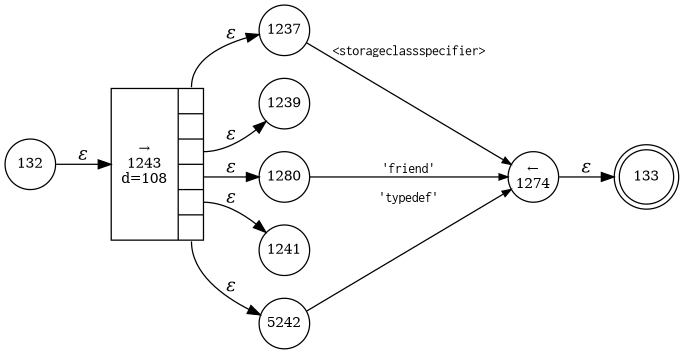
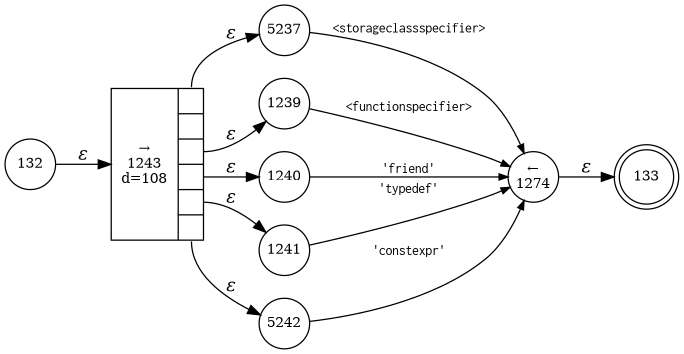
node "1237": label "1237" -> "5237"
edge "1239" -> "← 1274": added, label "<functionspecifier>"
node "1280": label "1280" -> "1240"
edge "5242" -> "← 1274": label "'typedef'" -> "'constexpr'"
edge "1241" -> "← 1274": added, label "'typedef'"
